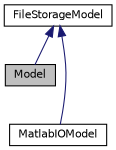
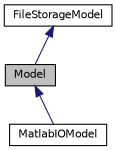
edge "MatlabIOModel" -> "FileStorageModel": now "MatlabIOModel" -> "Model"
